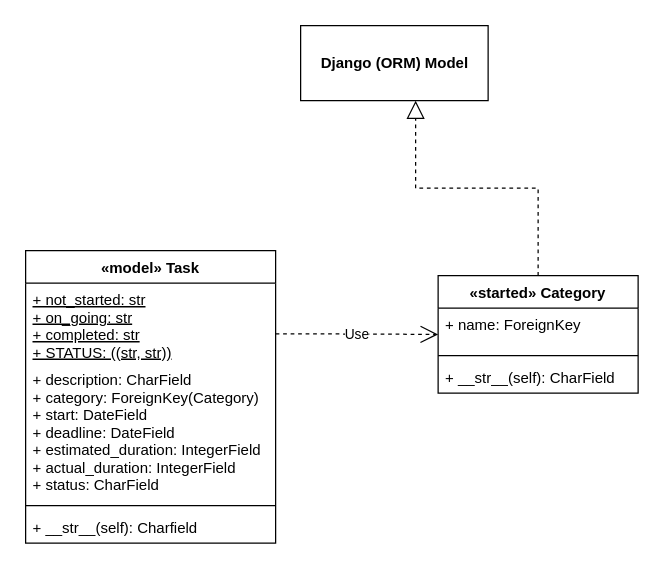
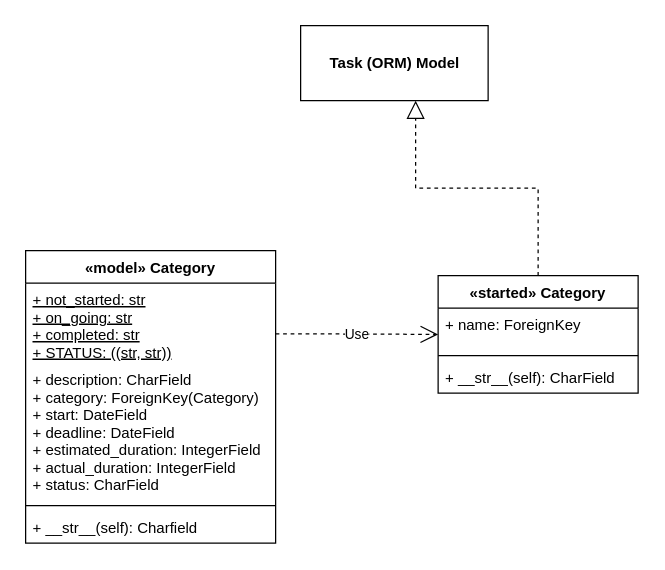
node "Django (ORM) Model": label "Django (ORM) Model" -> "Task (ORM) Model"
node "«model» Task": label "«model» Task" -> "«model» Category"
